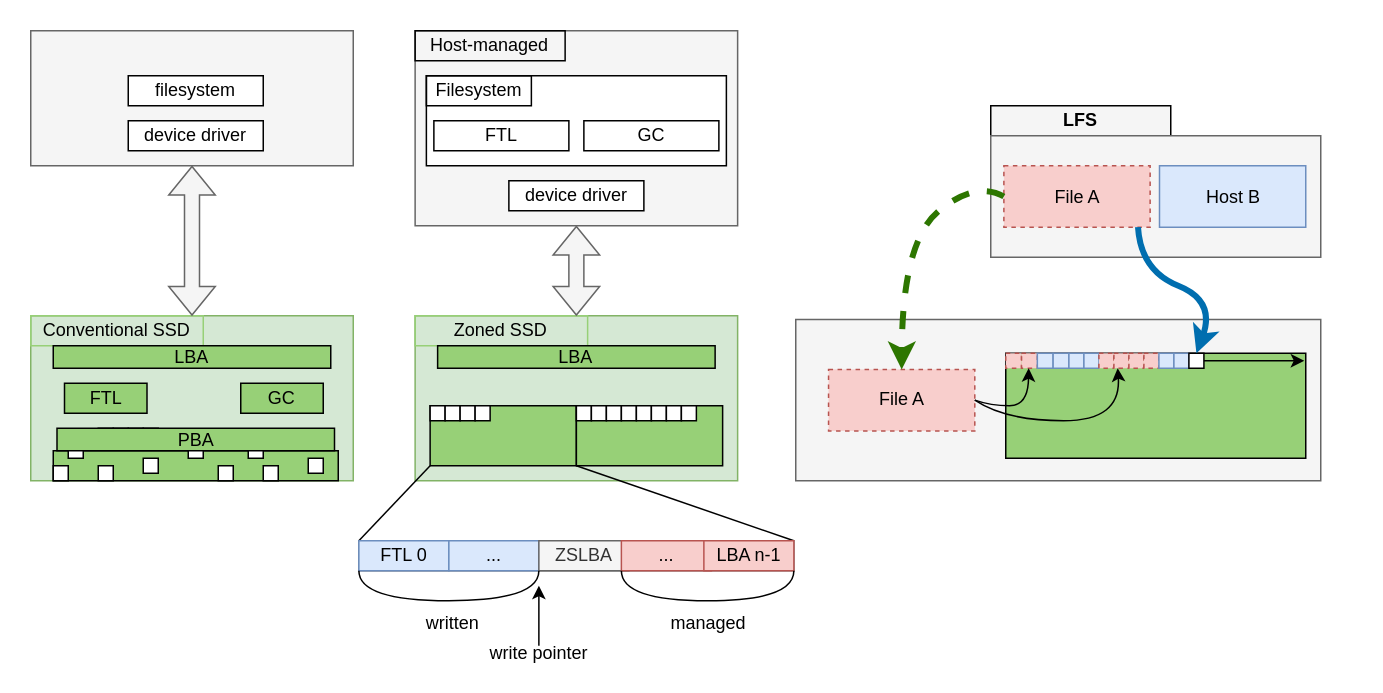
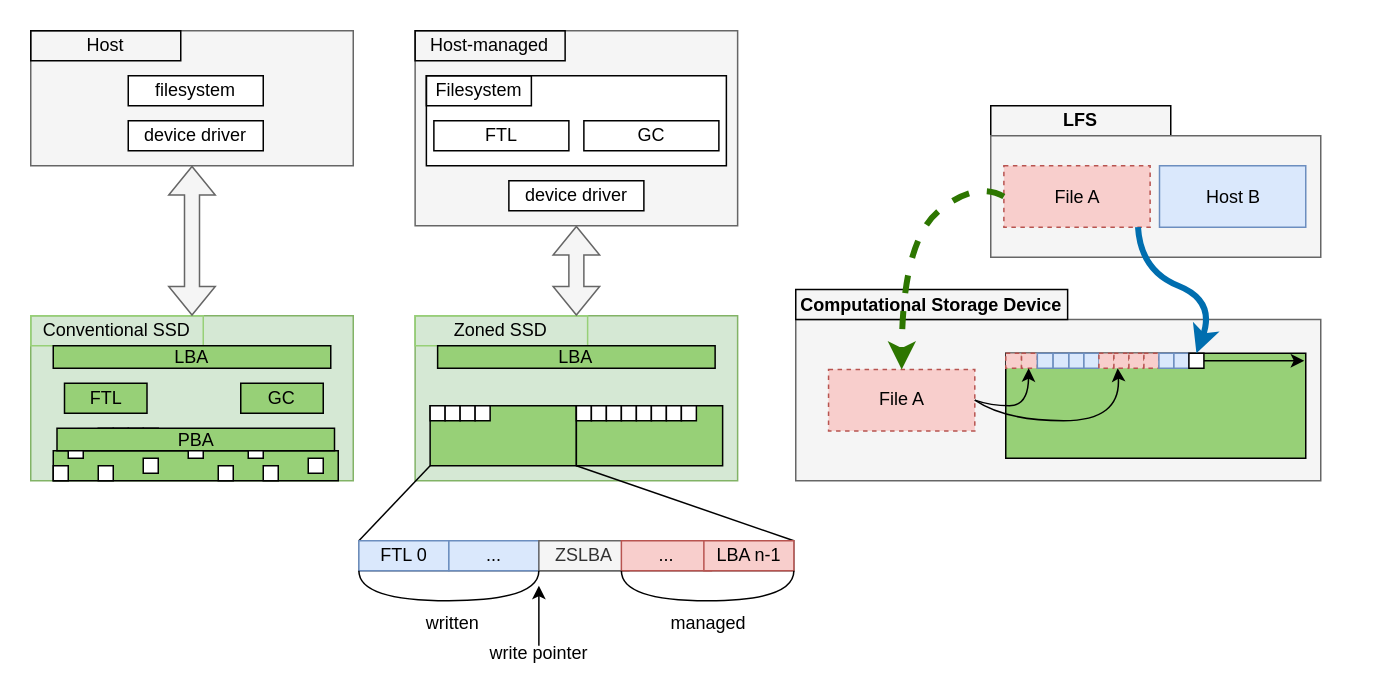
node "Host": added
node "Computational Storage Device": added
